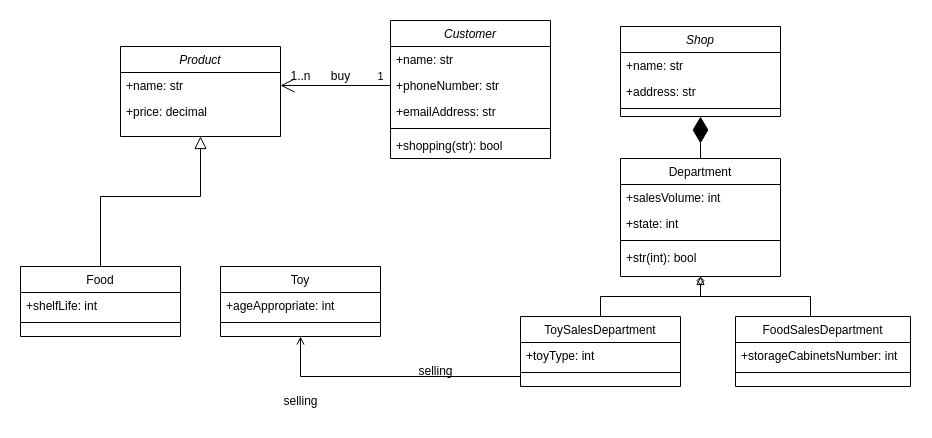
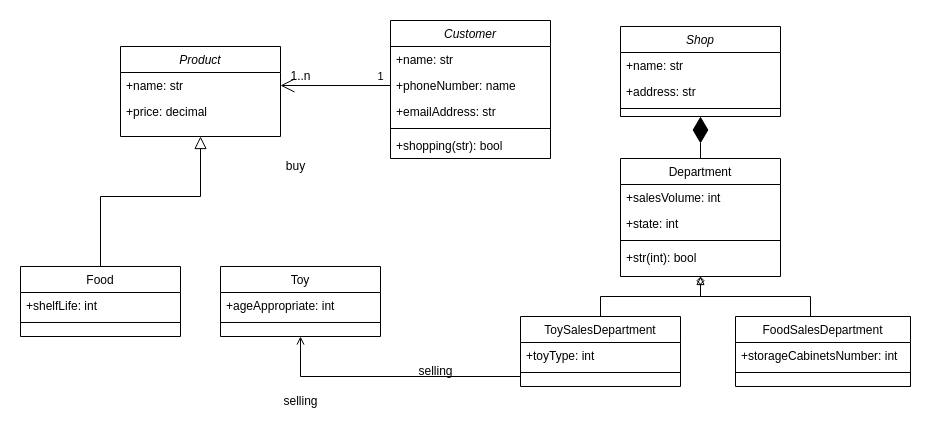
node "buy": moved (341, 77) -> (296, 167)
node "+phoneNumber: str": label "+phoneNumber: str" -> "+phoneNumber: name"
